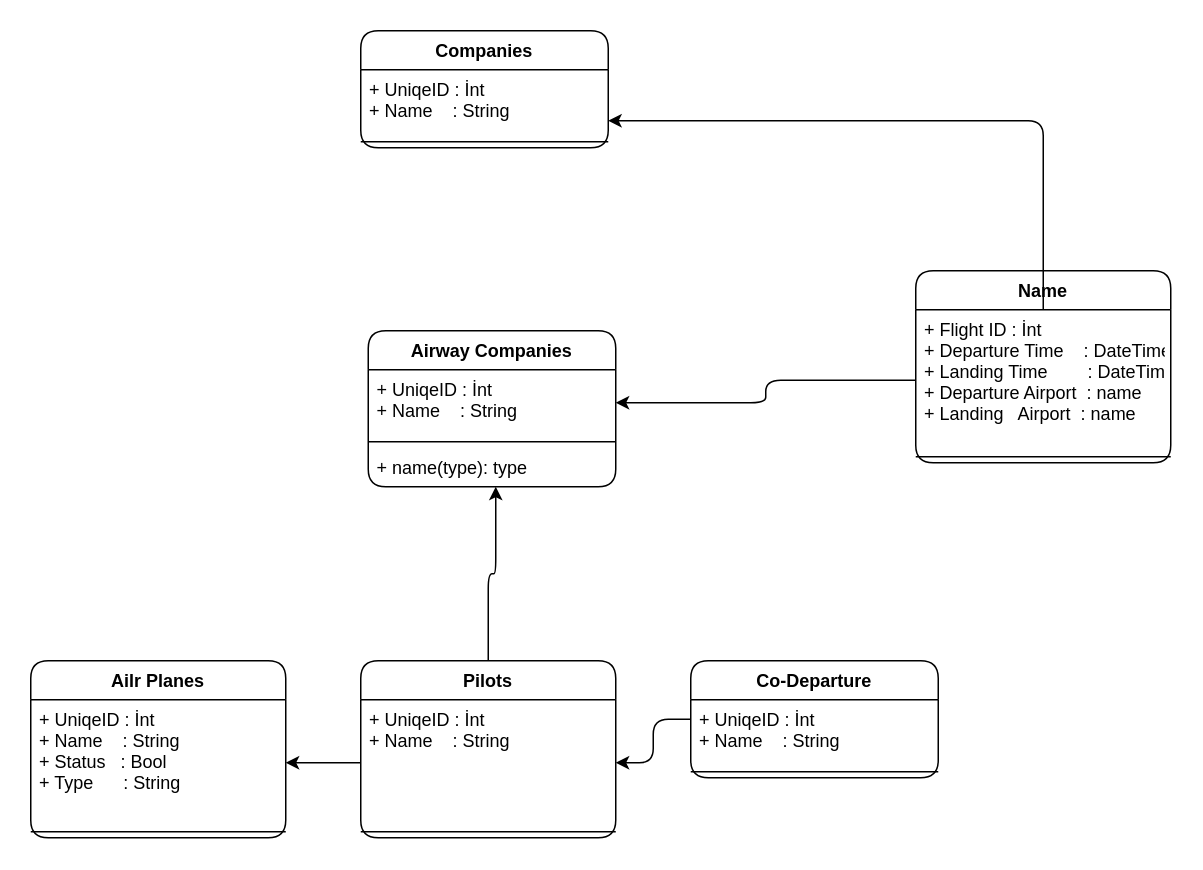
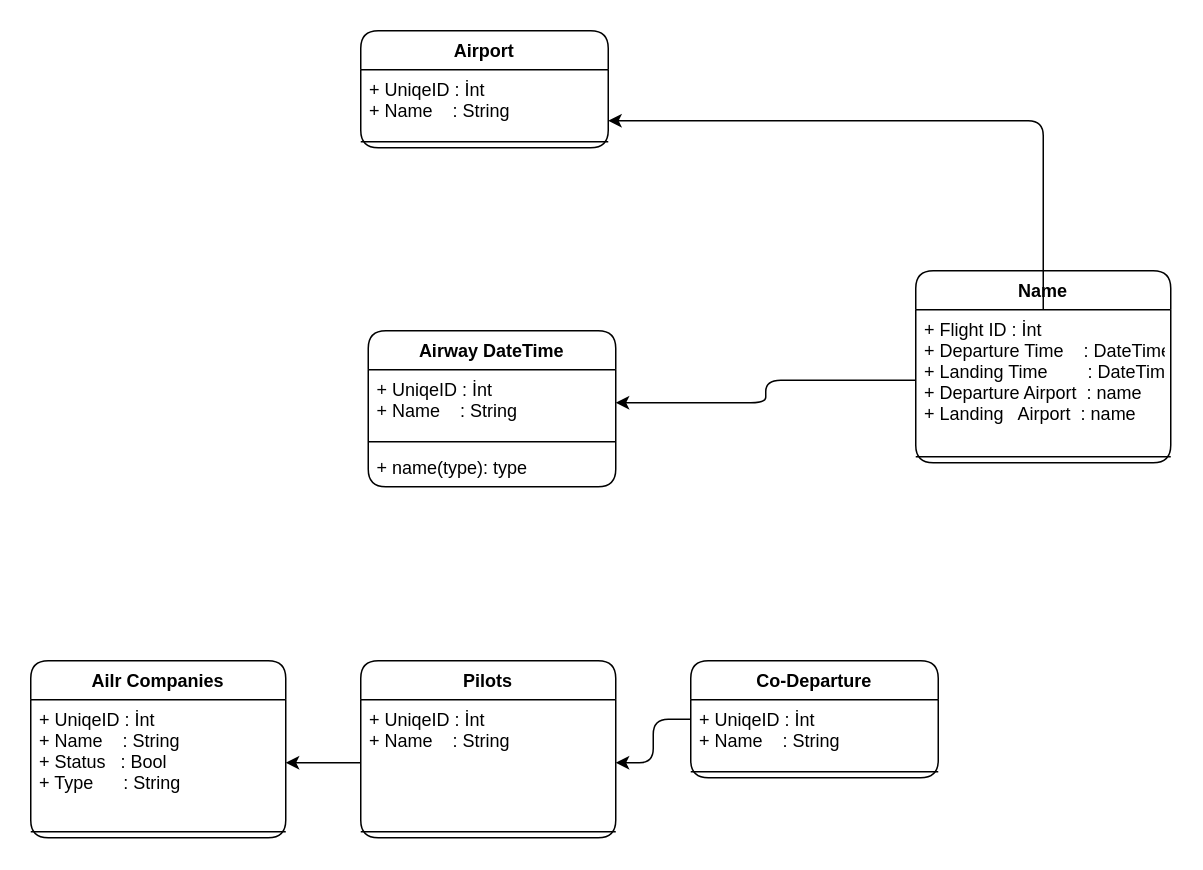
node "Companies": label "Companies" -> "Airport"
node "Airway Companies": label "Airway Companies" -> "Airway DateTime"
edge "Pilots" -> "+ name(type): type": removed
node "Ailr Planes": label "Ailr Planes" -> "Ailr Companies"
